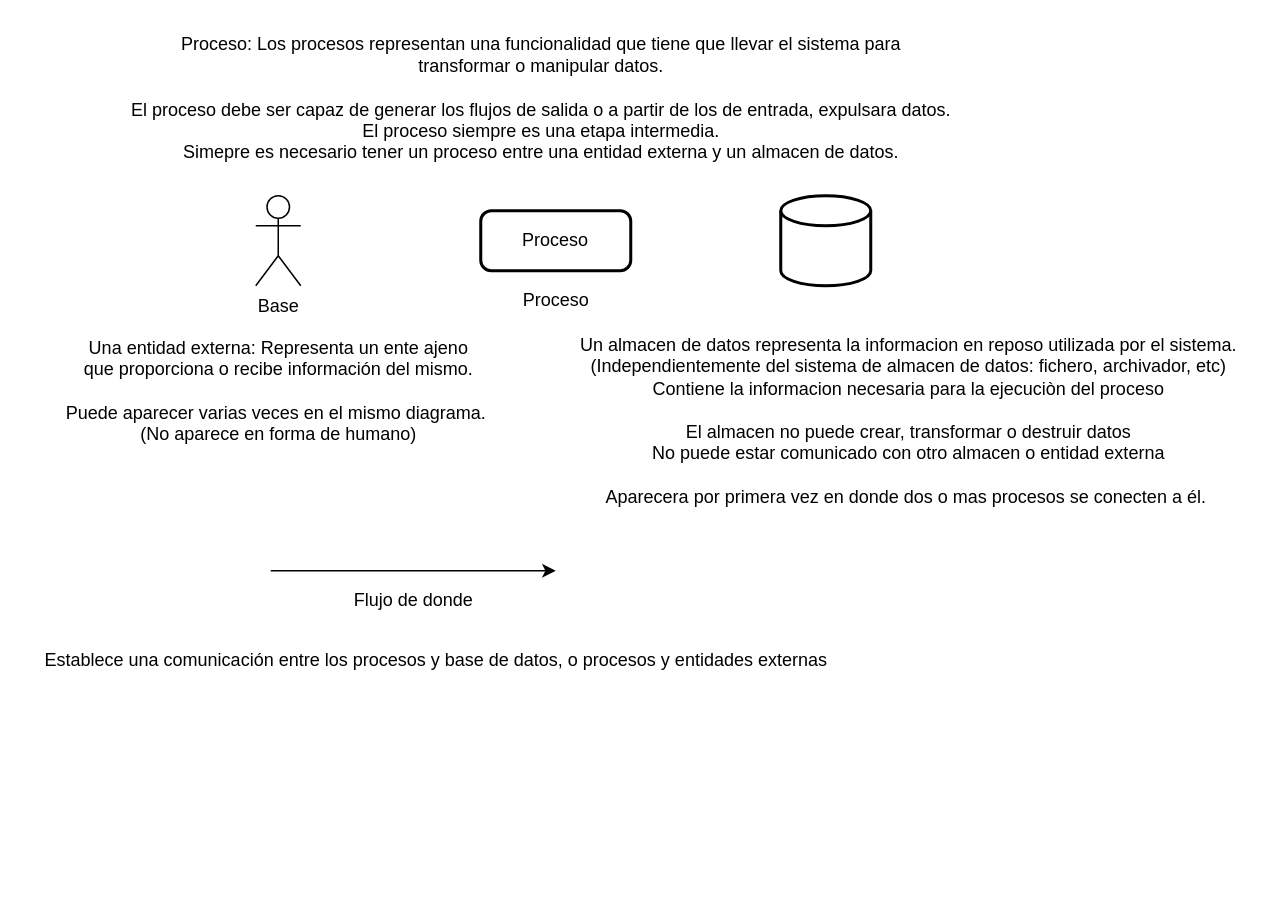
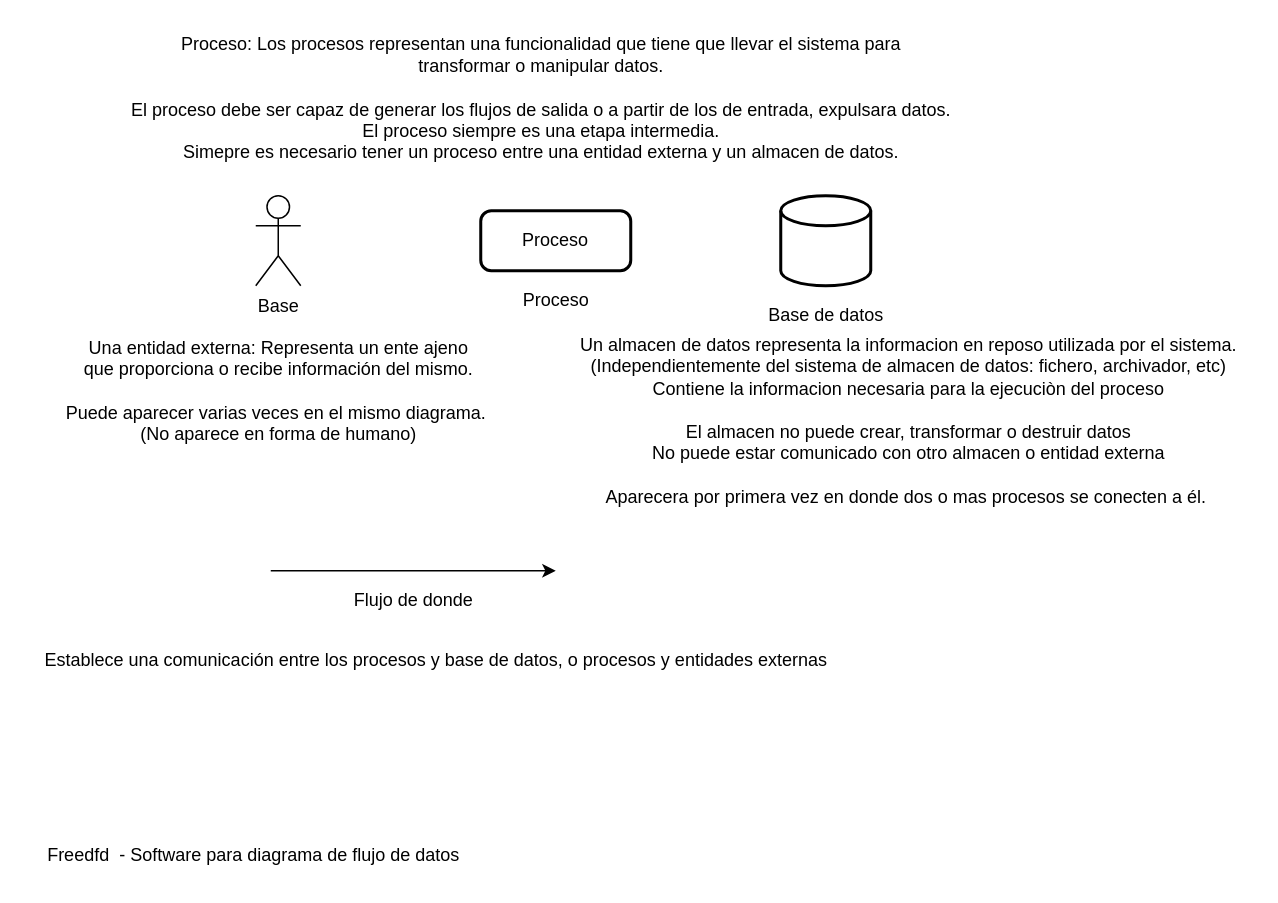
node "Base de datos": added
node "Freedfd - Software para diagrama de flujo de datos": added
